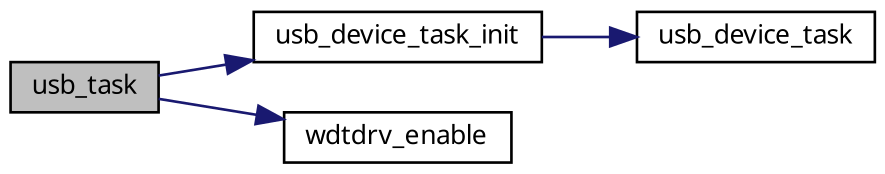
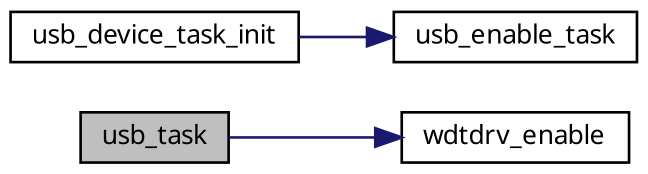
node "usb_device_task": label "usb_device_task" -> "usb_enable_task"
edge "usb_task" -> "usb_device_task_init": removed
